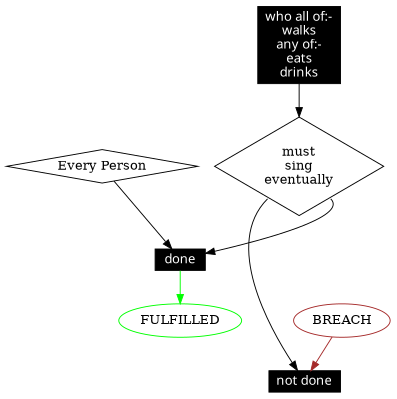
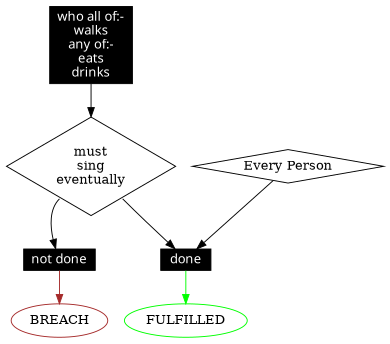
edge "BREACH" -> "not done": reversed
